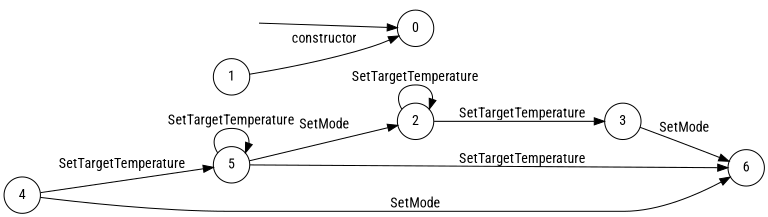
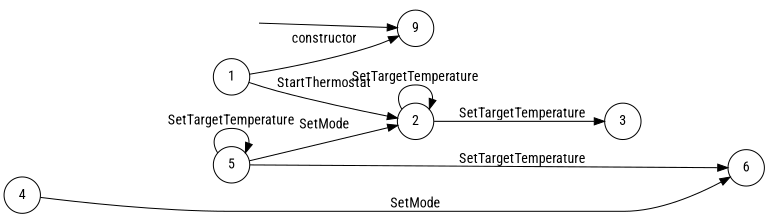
node "0": label "0" -> "9"
edge "1" -> "2": added, label "StartThermostat"
edge "3" -> "6": removed, label "SetMode"
edge "4" -> "5": removed, label "SetTargetTemperature"
